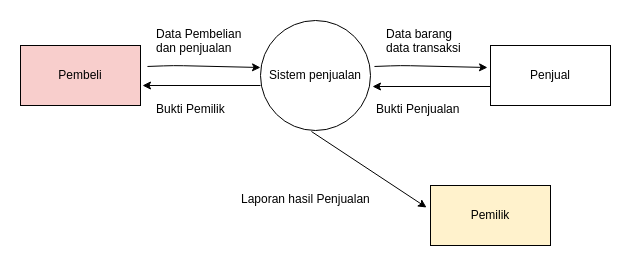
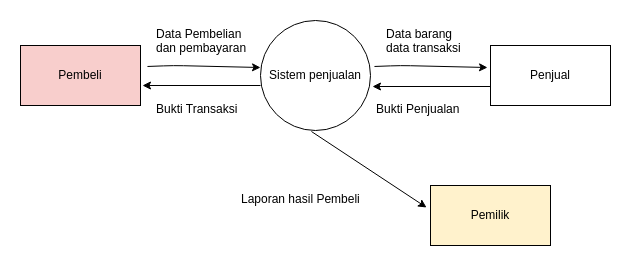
node "Data Pembelian dan penjualan": label "Data Pembelian dan penjualan" -> "Data Pembelian dan pembayaran"
node "Bukti Pemilik": label "Bukti Pemilik" -> "Bukti Transaksi"
node "Laporan hasil Penjualan": label "Laporan hasil Penjualan" -> "Laporan hasil Pembeli"
